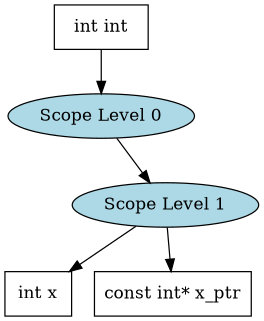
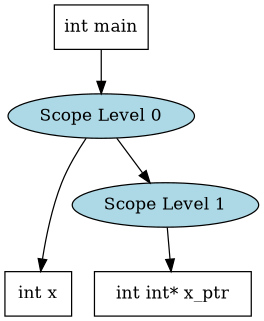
node "int int": label "int int" -> "int main"
edge "Scope Level 1" -> "int x": now "Scope Level 0" -> "int x"
node "const int* x_ptr": label "const int* x_ptr" -> "int int* x_ptr"
